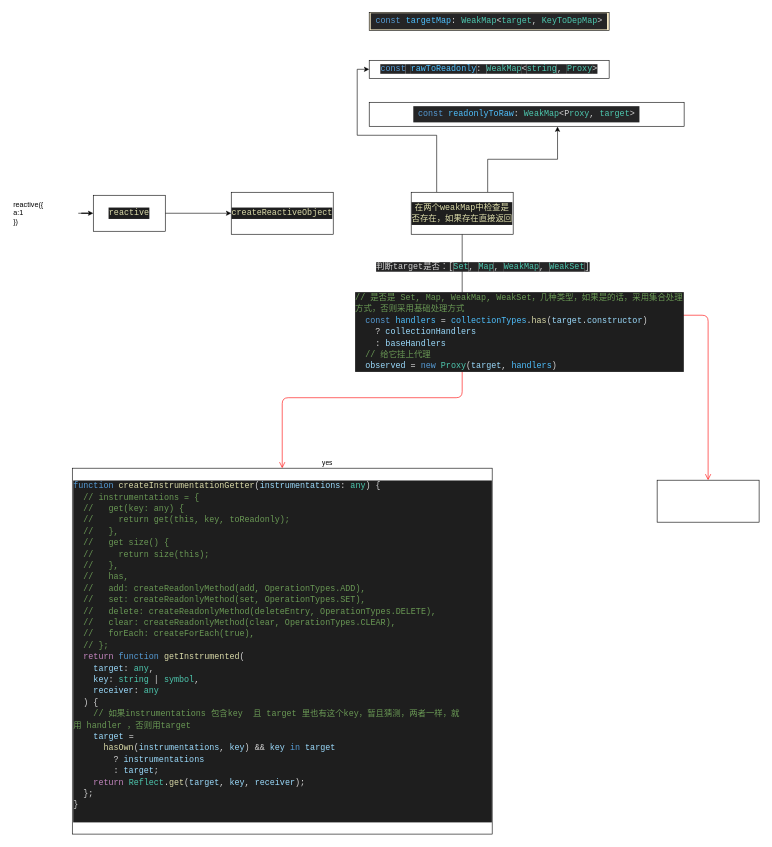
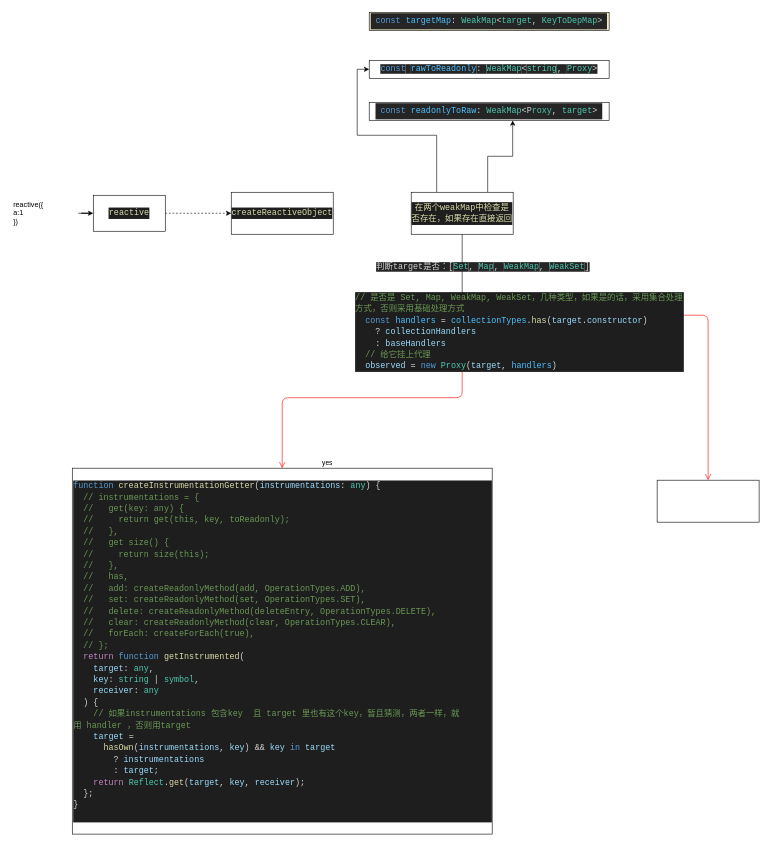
node "const readonlyToRaw: WeakMap<Proxy, target>": size 315x24 -> 240x18
edge "reactive" -> "createReactiveObject": style solid -> dashed
